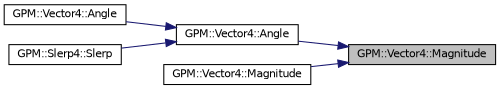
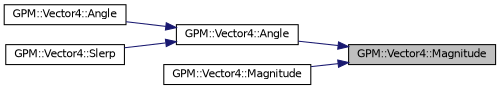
node "GPM::Slerp4::Slerp": label "GPM::Slerp4::Slerp" -> "GPM::Vector4::Slerp"
